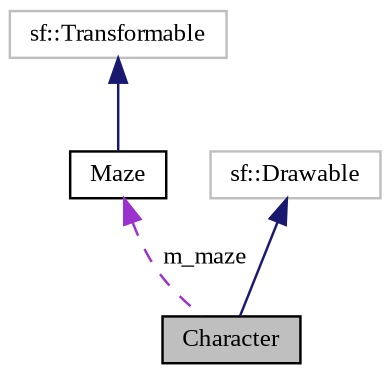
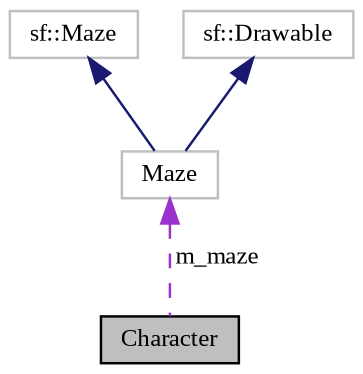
node "sf::Transformable": label "sf::Transformable" -> "sf::Maze"
node "Maze": color black -> grey75
edge "Character" -> "sf::Drawable": now "Maze" -> "sf::Drawable"
